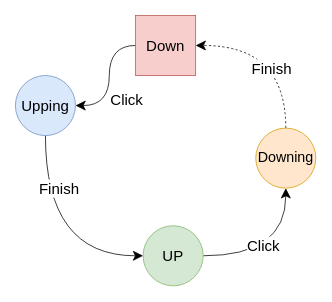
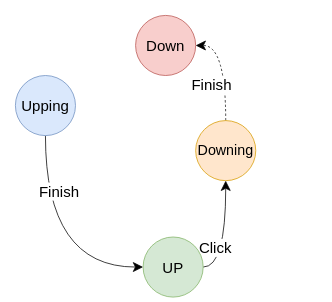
node "Down": shape rectangle -> ellipse
edge "Down" -> "Upping": removed, label "Click"
node "Downing": moved (285, 158) -> (225, 150)
node "UP": moved (173, 255) -> (173, 267)
